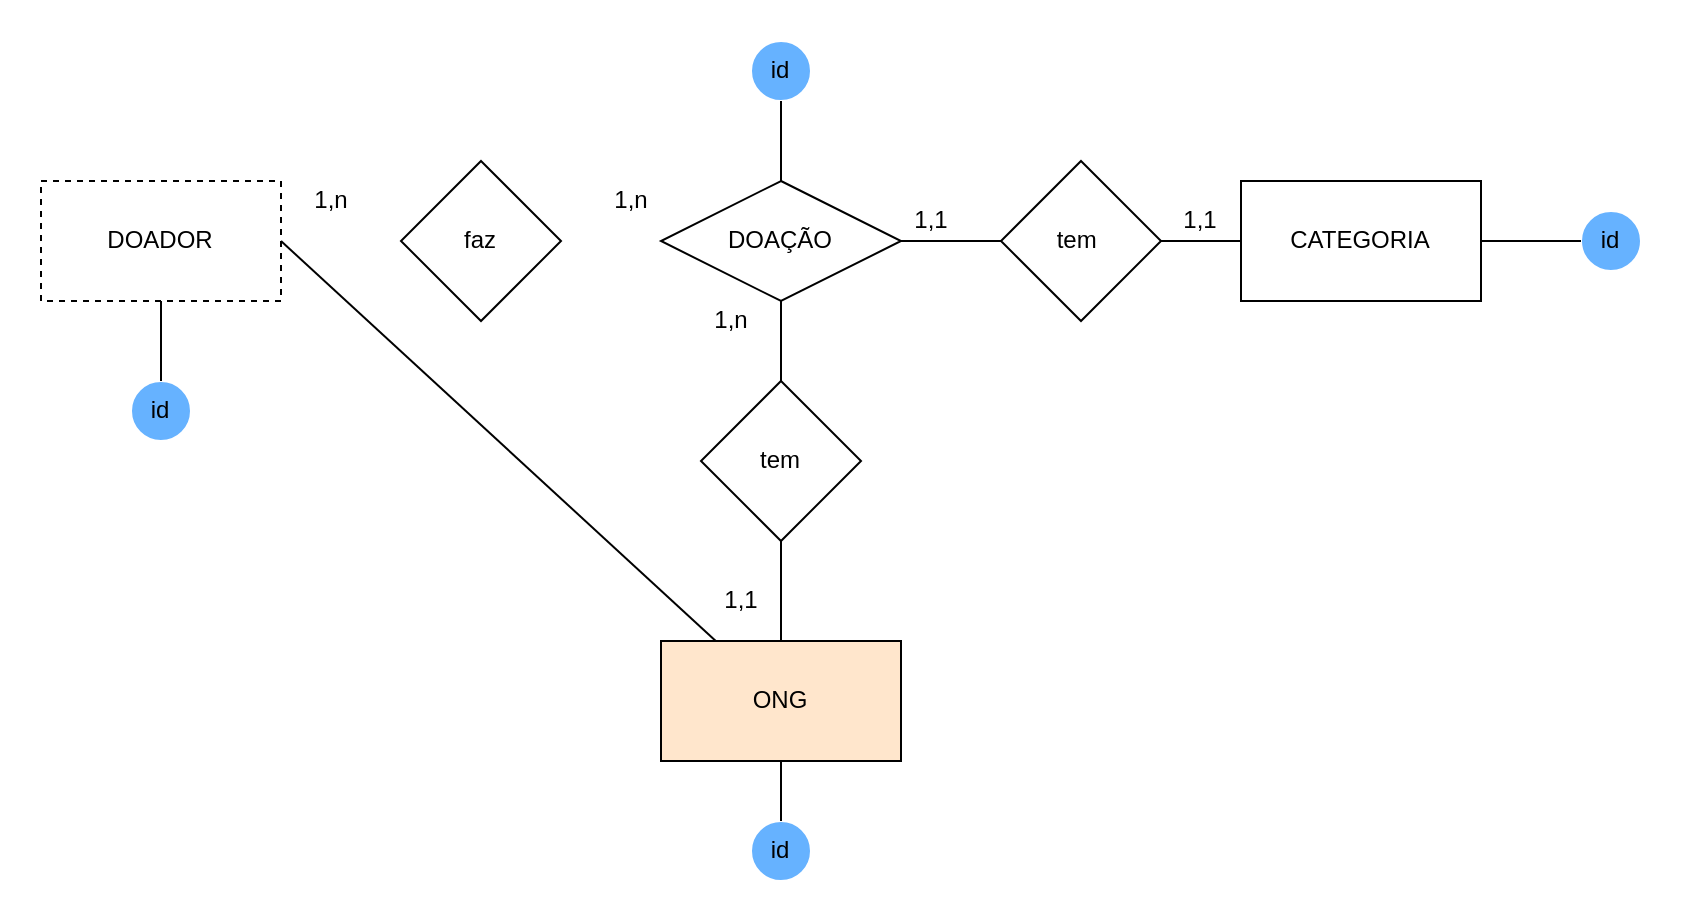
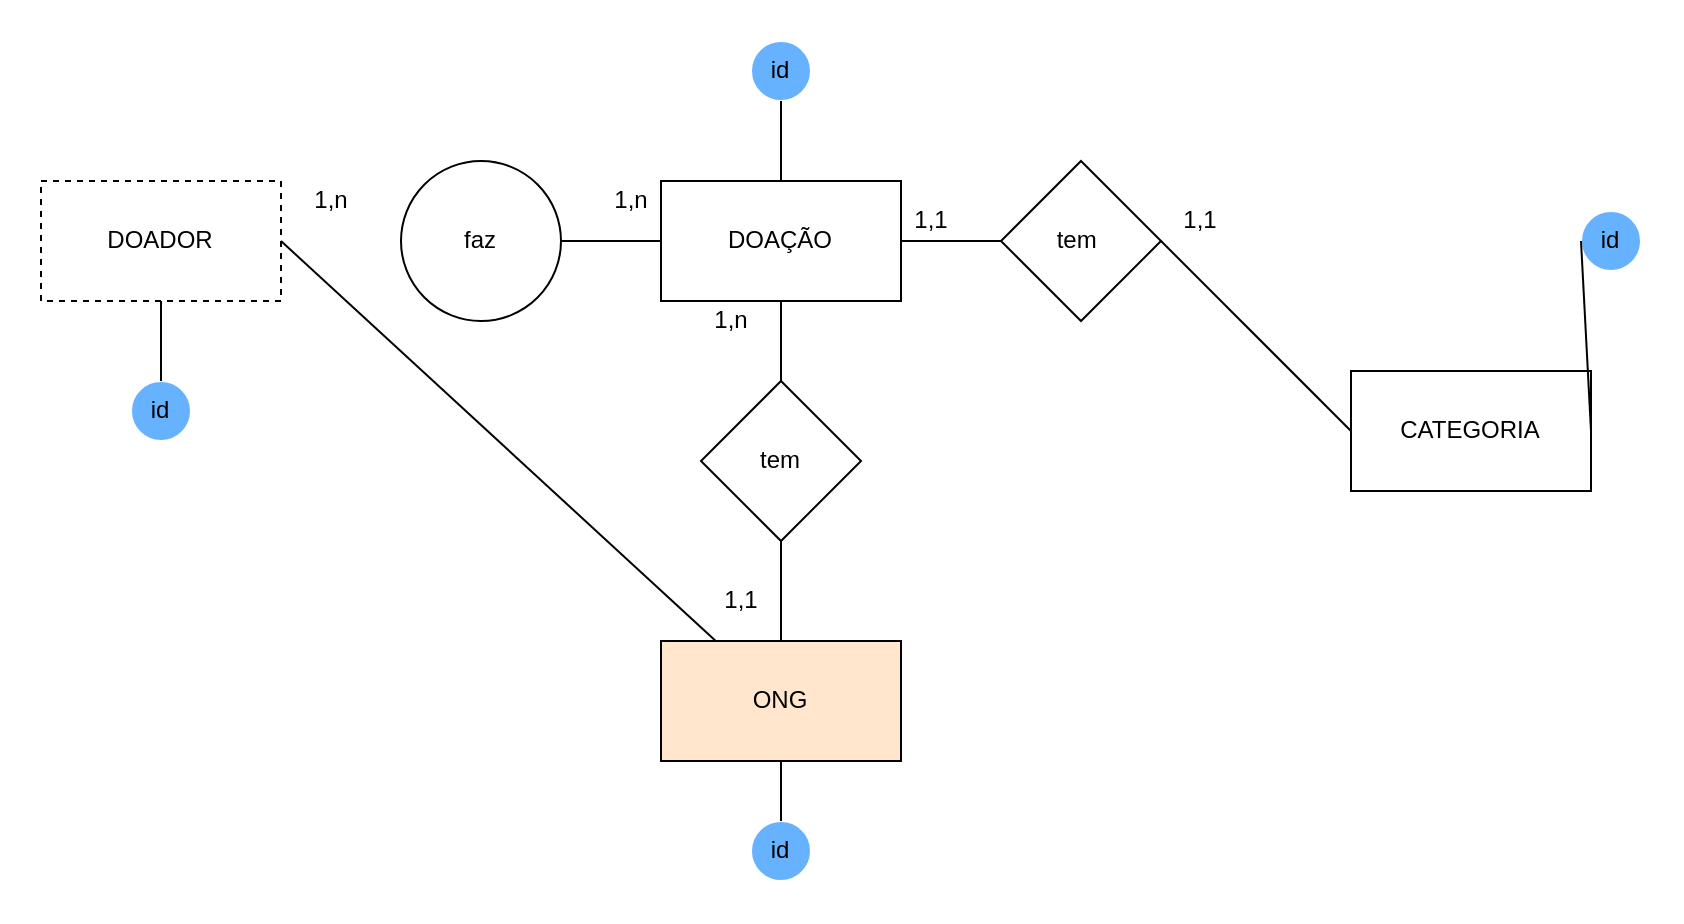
node "faz": shape diamond -> ellipse
edge "faz" -- "DOAÇÃO": added
node "DOAÇÃO": shape diamond -> rectangle
node "CATEGORIA": moved (1361, 241) -> (1471, 431)
